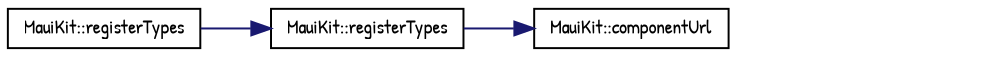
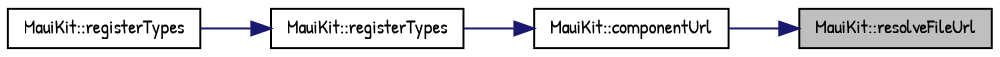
node "MauiKit::resolveFileUrl": added
